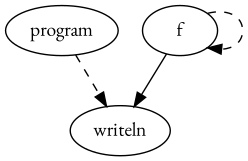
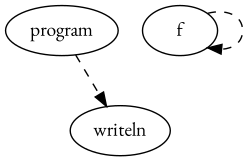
edge "f" -> "writeln": removed
